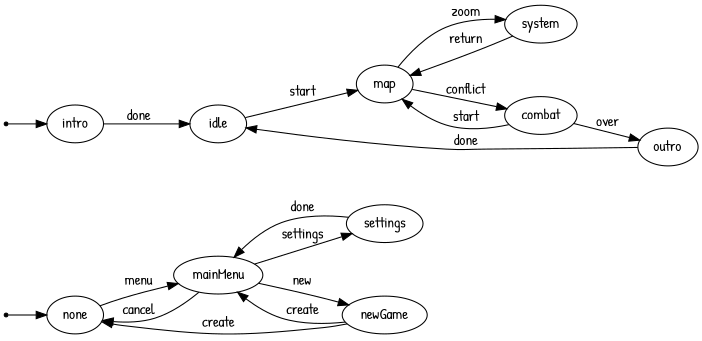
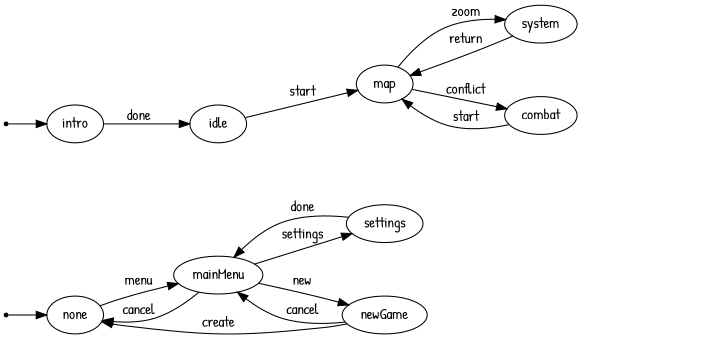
node "outro": removed
edge "newGame" -> "mainMenu": label "create" -> "cancel"
